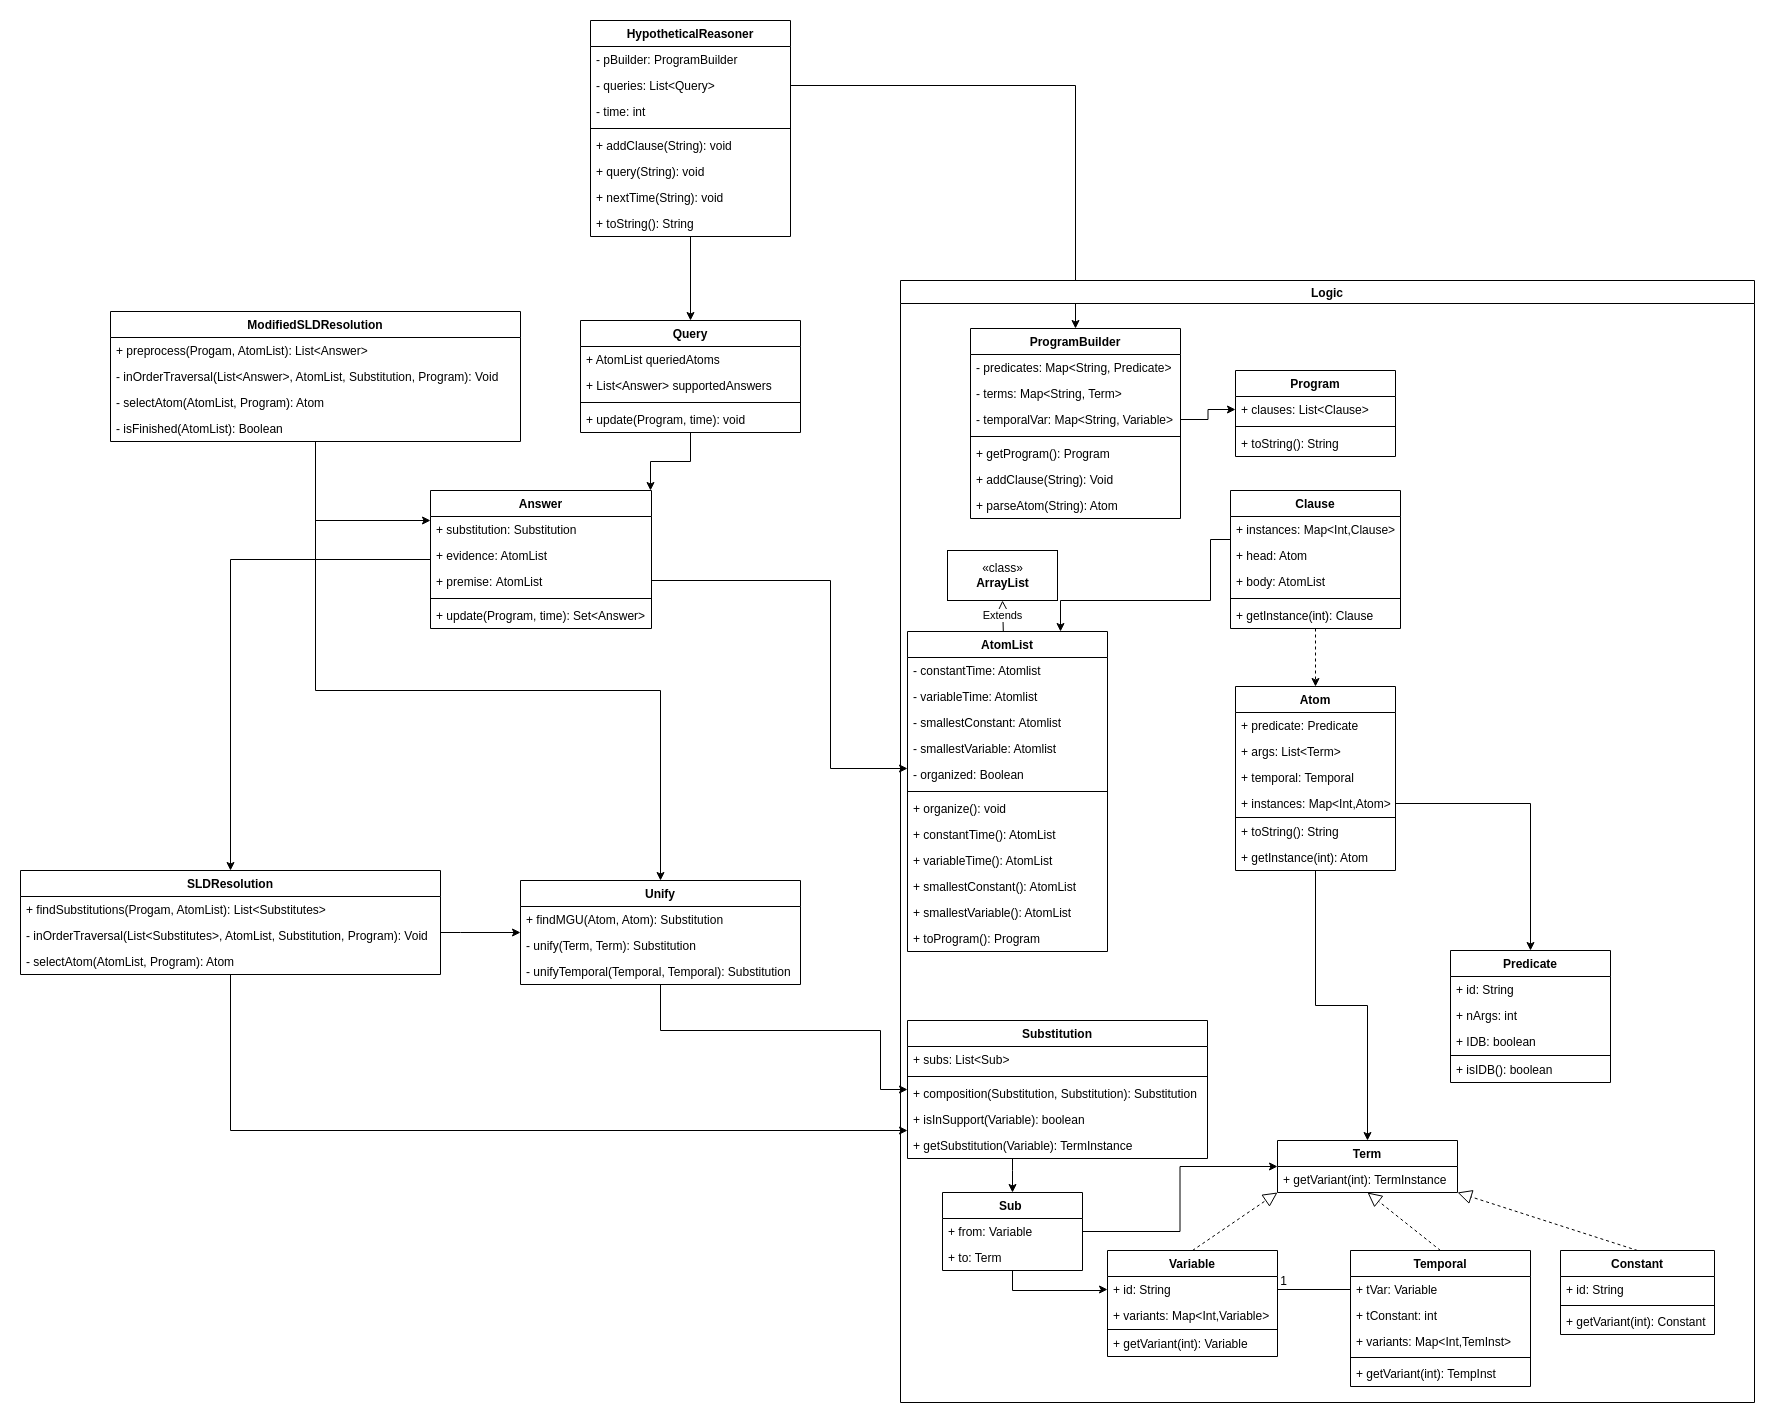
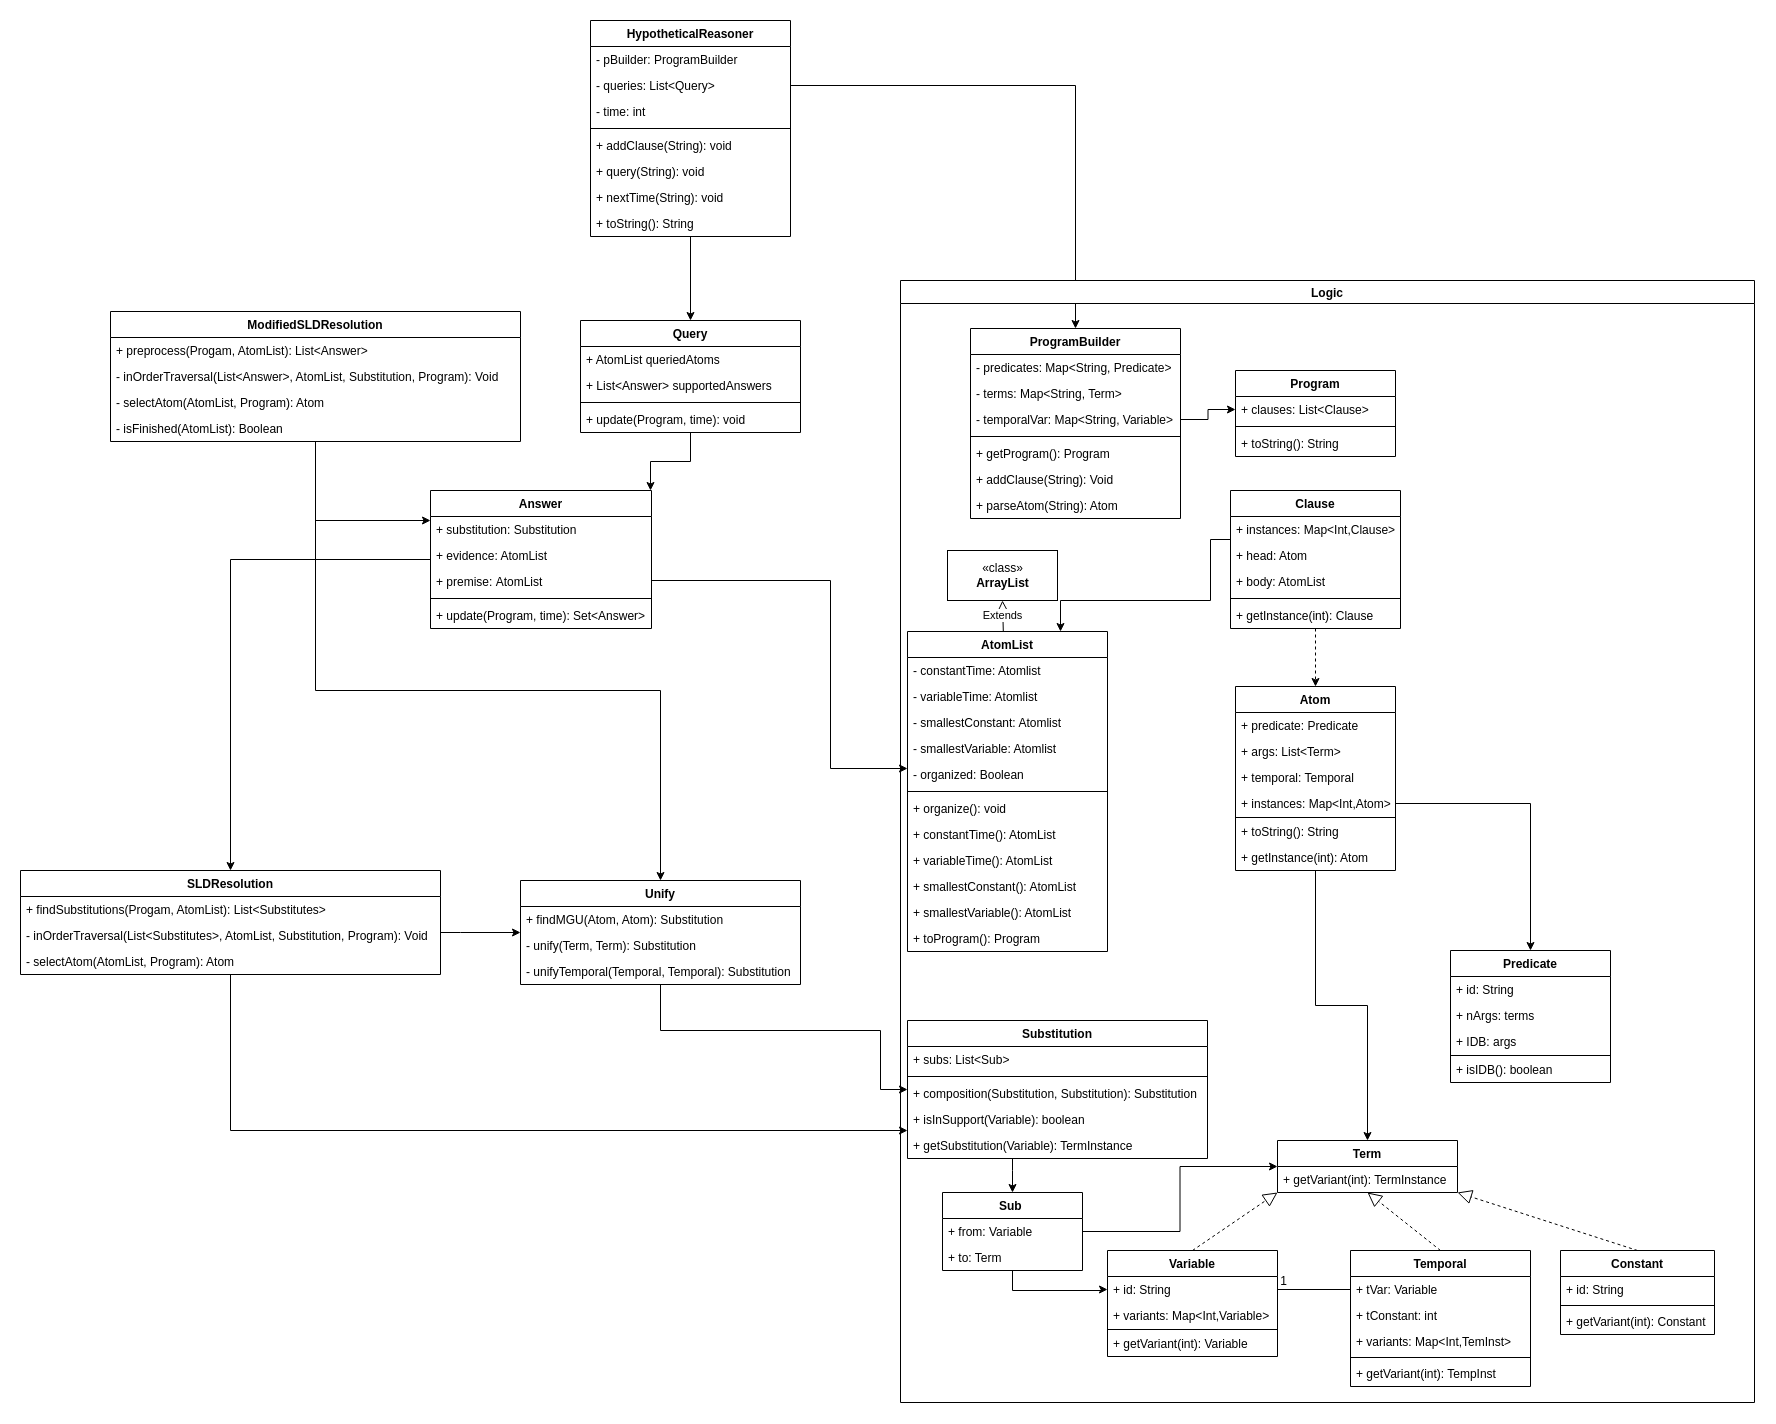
node "+ nArgs: int": label "+ nArgs: int" -> "+ nArgs: terms"
node "+ IDB: boolean": label "+ IDB: boolean" -> "+ IDB: args"
